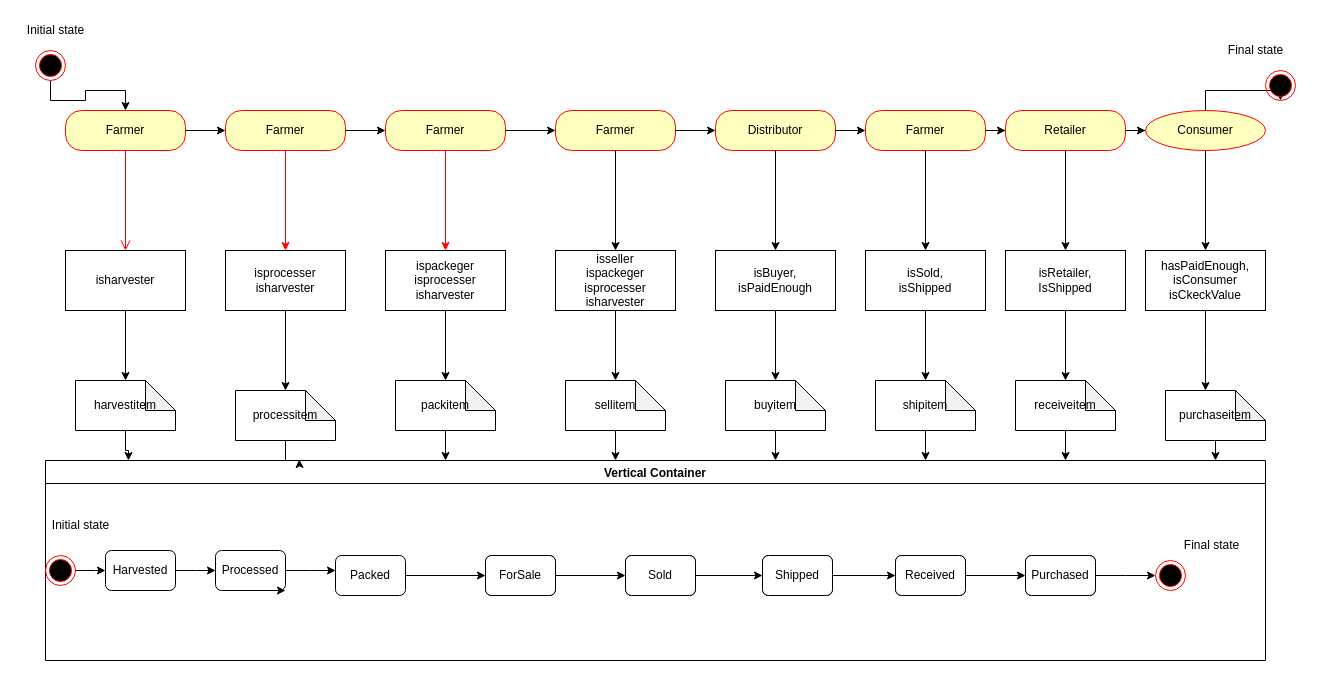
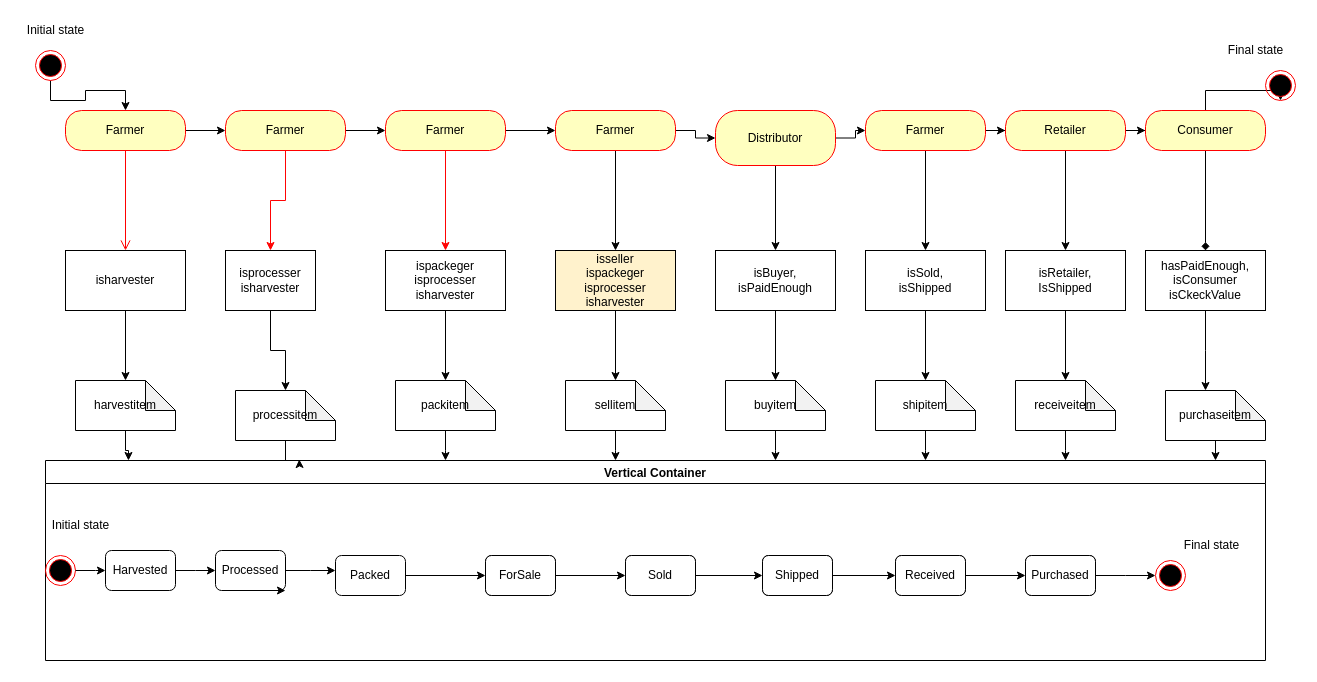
node "Distributor": size 120x40 -> 120x55
node "Consumer": shape ellipse -> rounded rectangle
edge "Consumer" -> "hasPaidEnough, isConsumer isCkeckValue": arrowhead classic -> diamond
node "isprocesser isharvester": size 120x60 -> 90x60
node "isseller ispackeger isprocesser isharvester": fillcolor #ffffff -> #fff2cc
